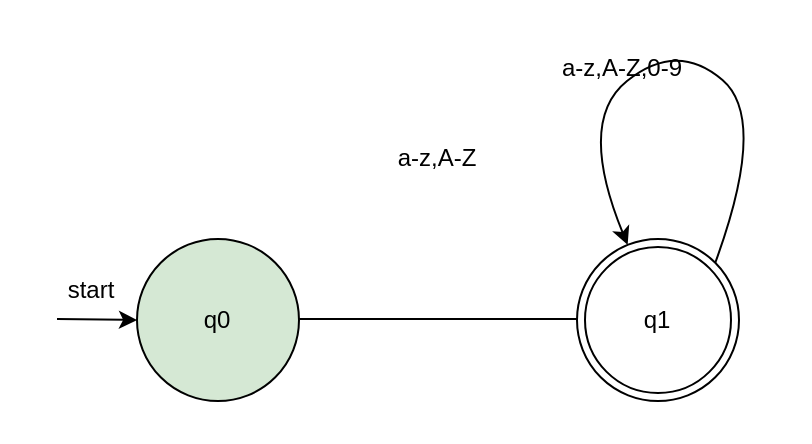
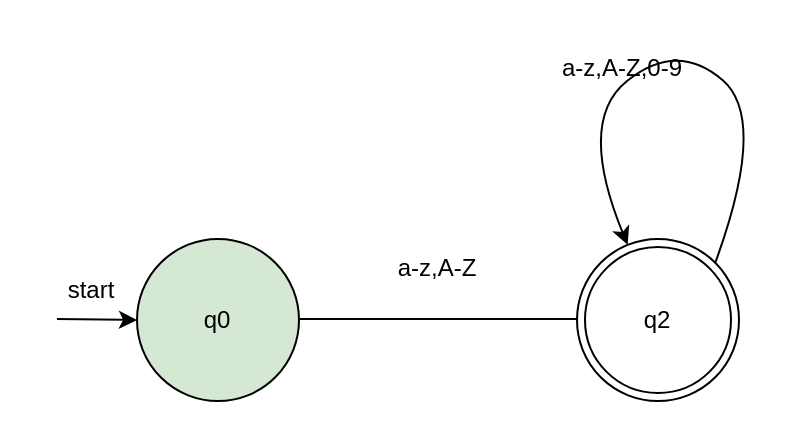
node "a-z,A-Z": moved (437, 159) -> (437, 269)
node "q1": label "q1" -> "q2"
